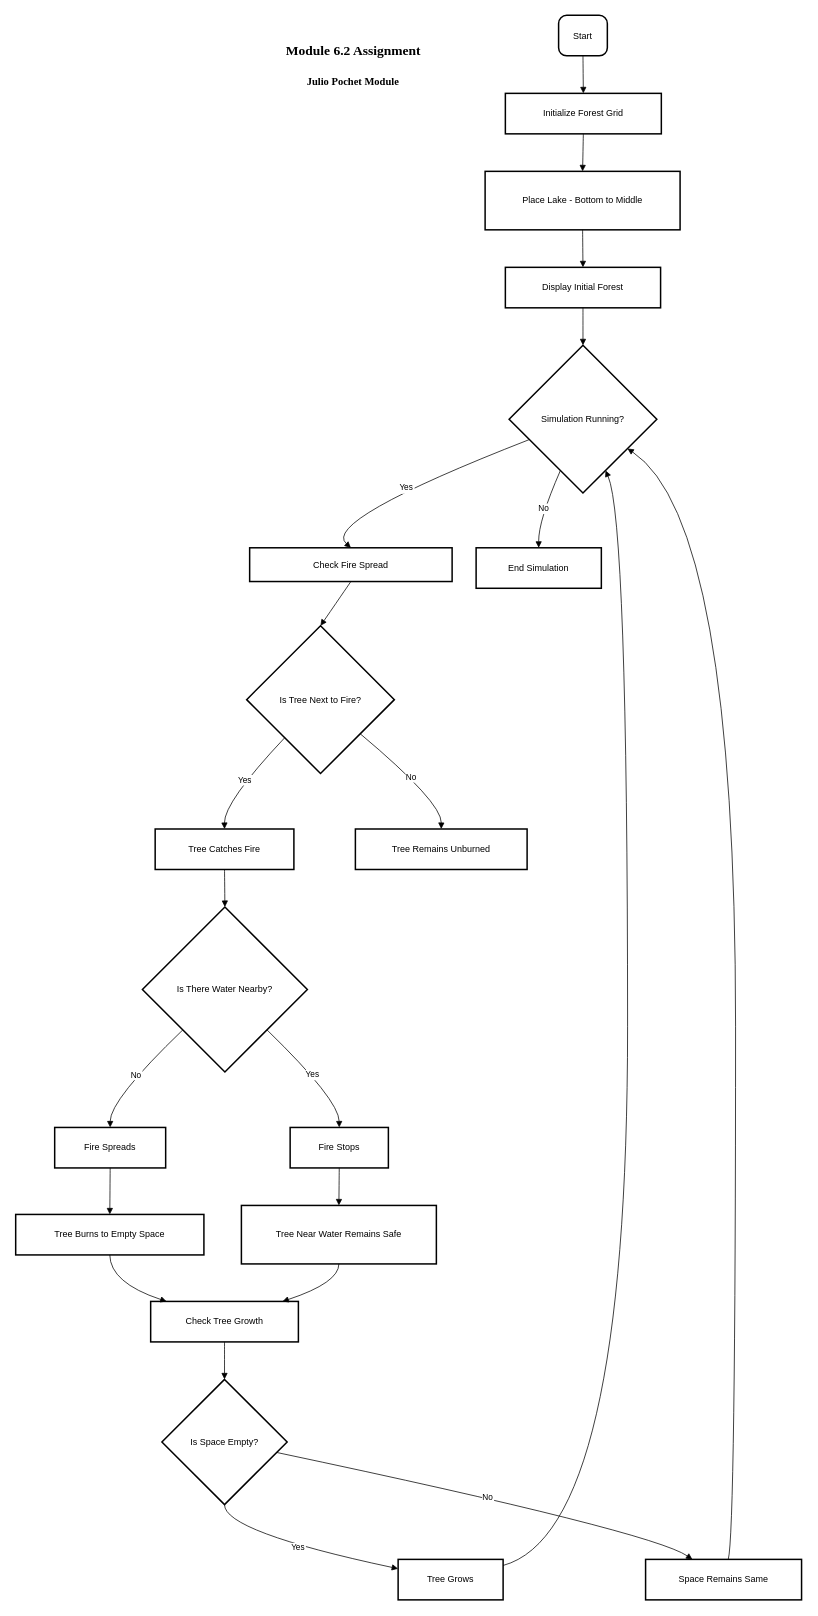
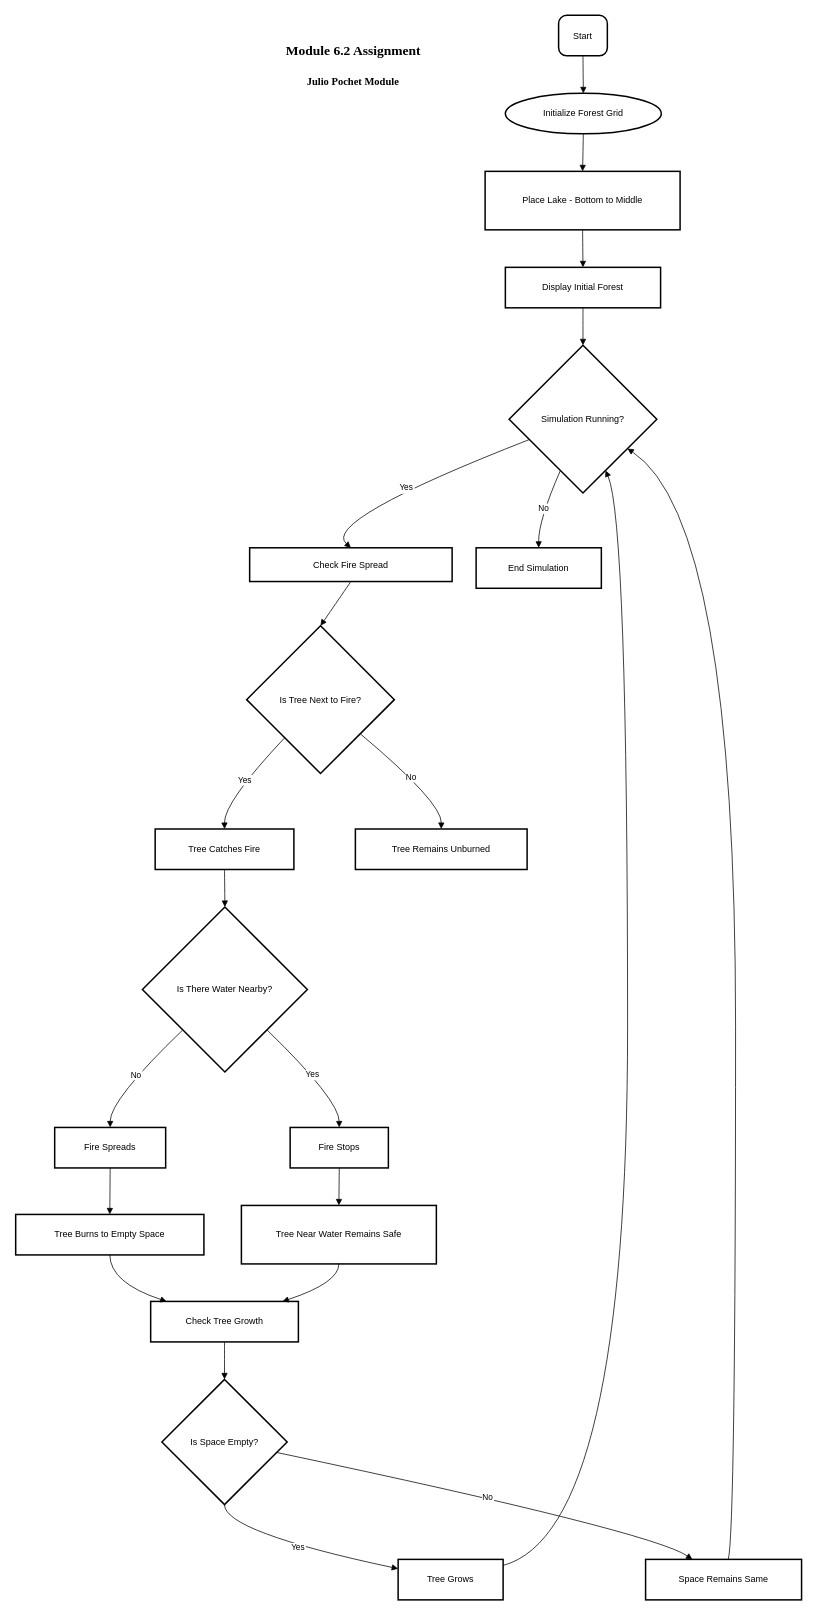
node "Initialize Forest Grid": shape rectangle -> ellipse
